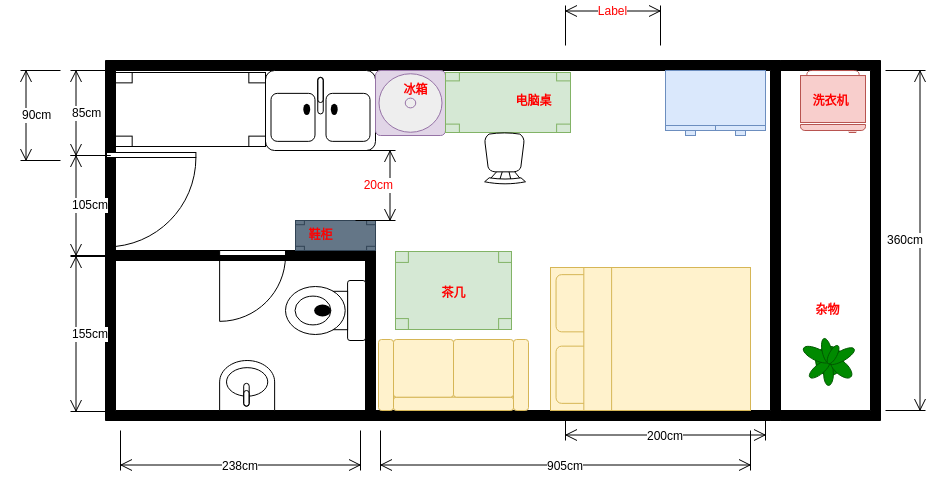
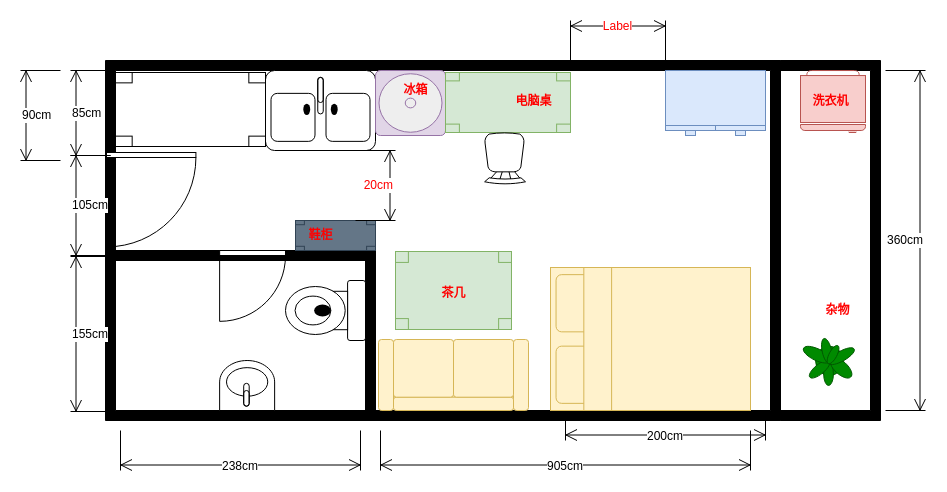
node "Label": moved (613, 26) -> (618, 41)
node "杂物": moved (827, 311) -> (837, 311)
